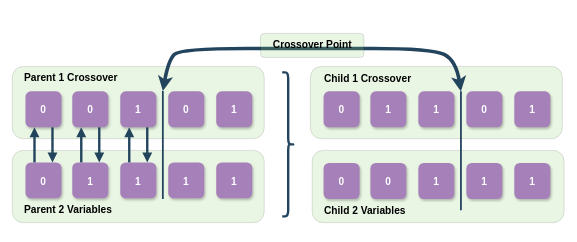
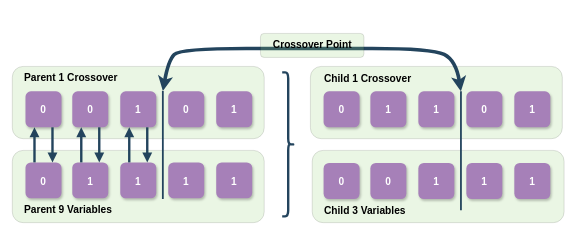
node "Parent 2 Variables": label "Parent 2 Variables" -> "Parent 9 Variables"
node "Child 2 Variables": label "Child 2 Variables" -> "Child 3 Variables"
